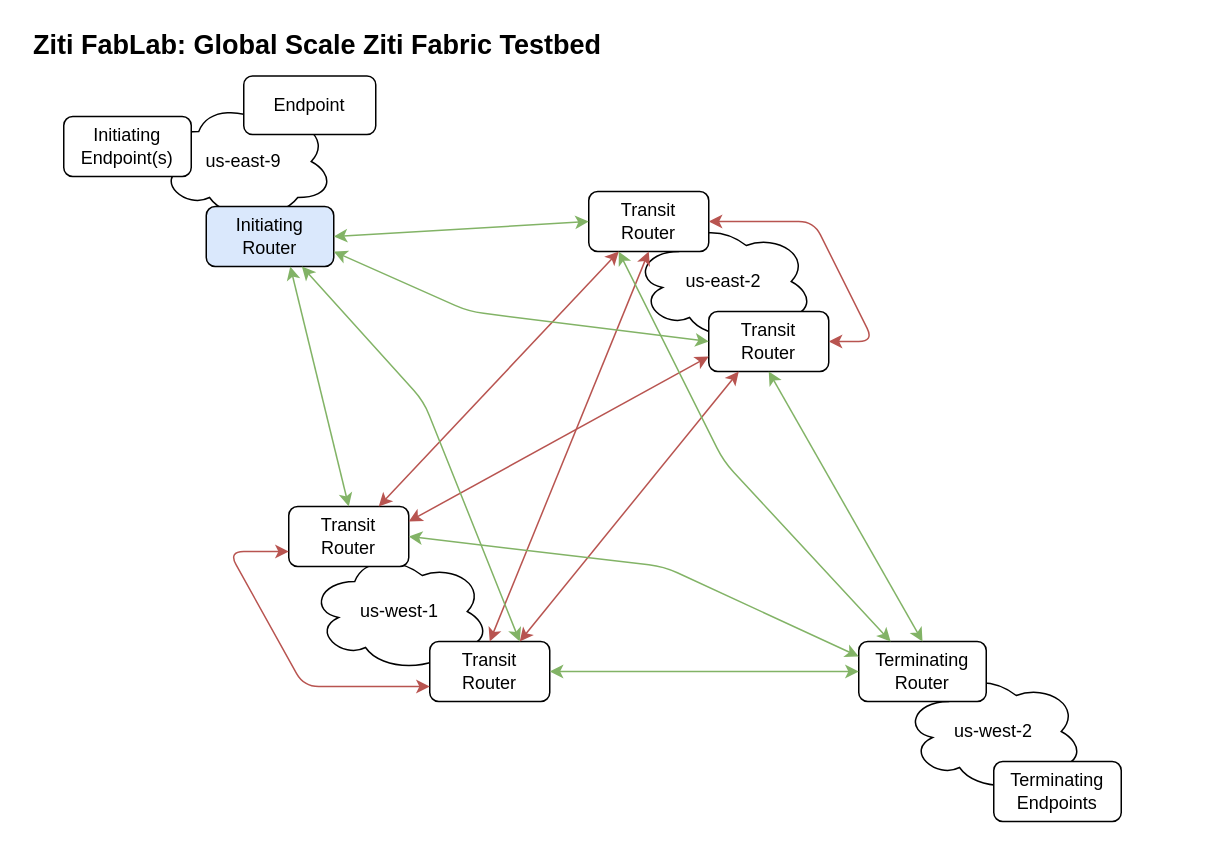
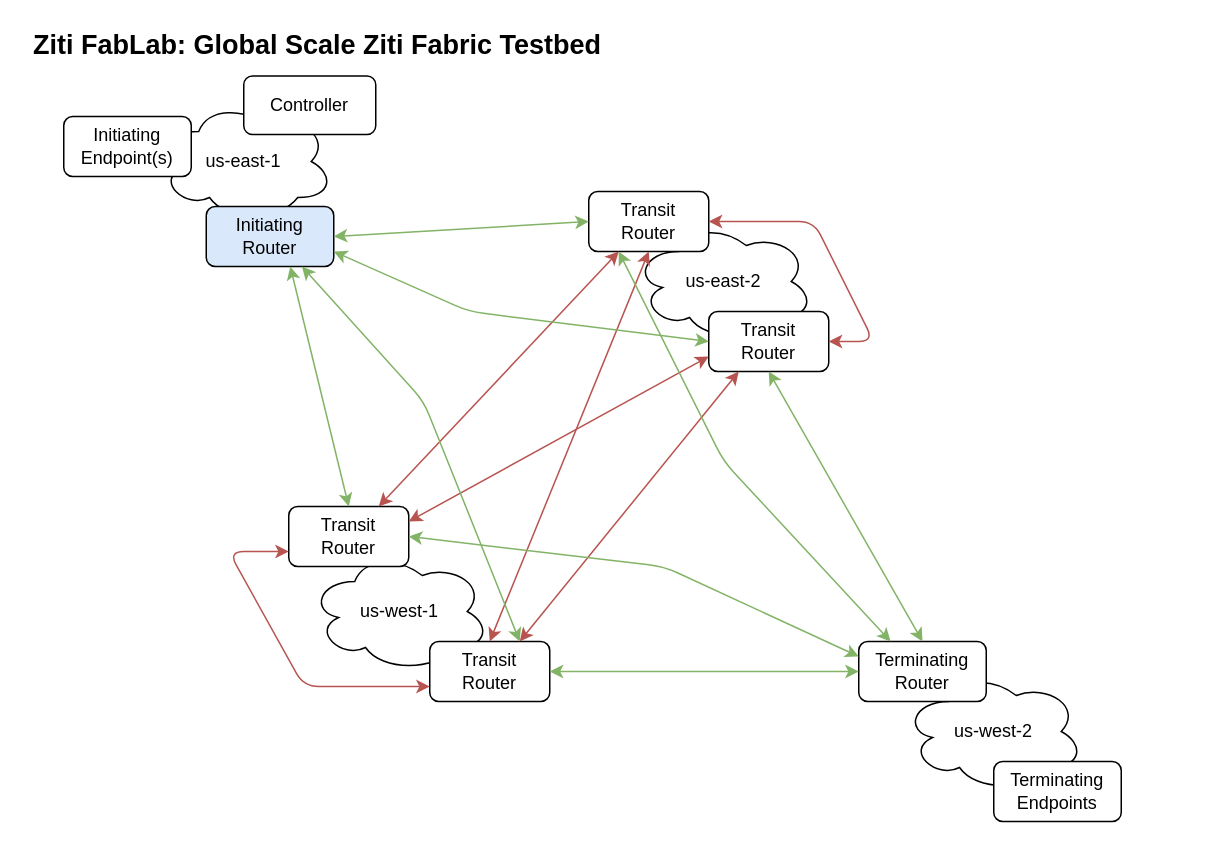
node "Endpoint": label "Endpoint" -> "Controller"
node "us-east-9": label "us-east-9" -> "us-east-1"
